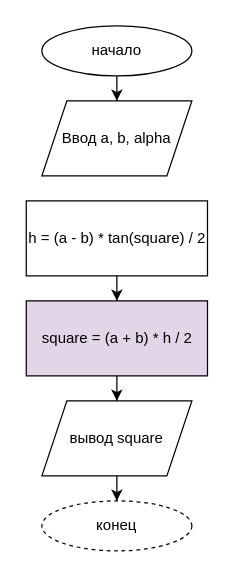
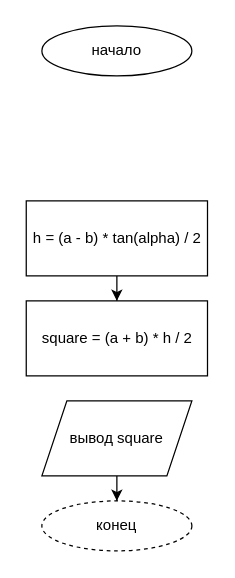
edge "начало" -> "Ввод a, b, alpha": removed
node "Ввод a, b, alpha": removed
node "h = (a - b) * tan(square) / 2": label "h = (a - b) * tan(square) / 2" -> "h = (a - b) * tan(alpha) / 2"
node "square = (a + b) * h / 2": fillcolor #e1d5e7 -> #ffffff
edge "square = (a + b) * h / 2" -> "вывод square": removed
